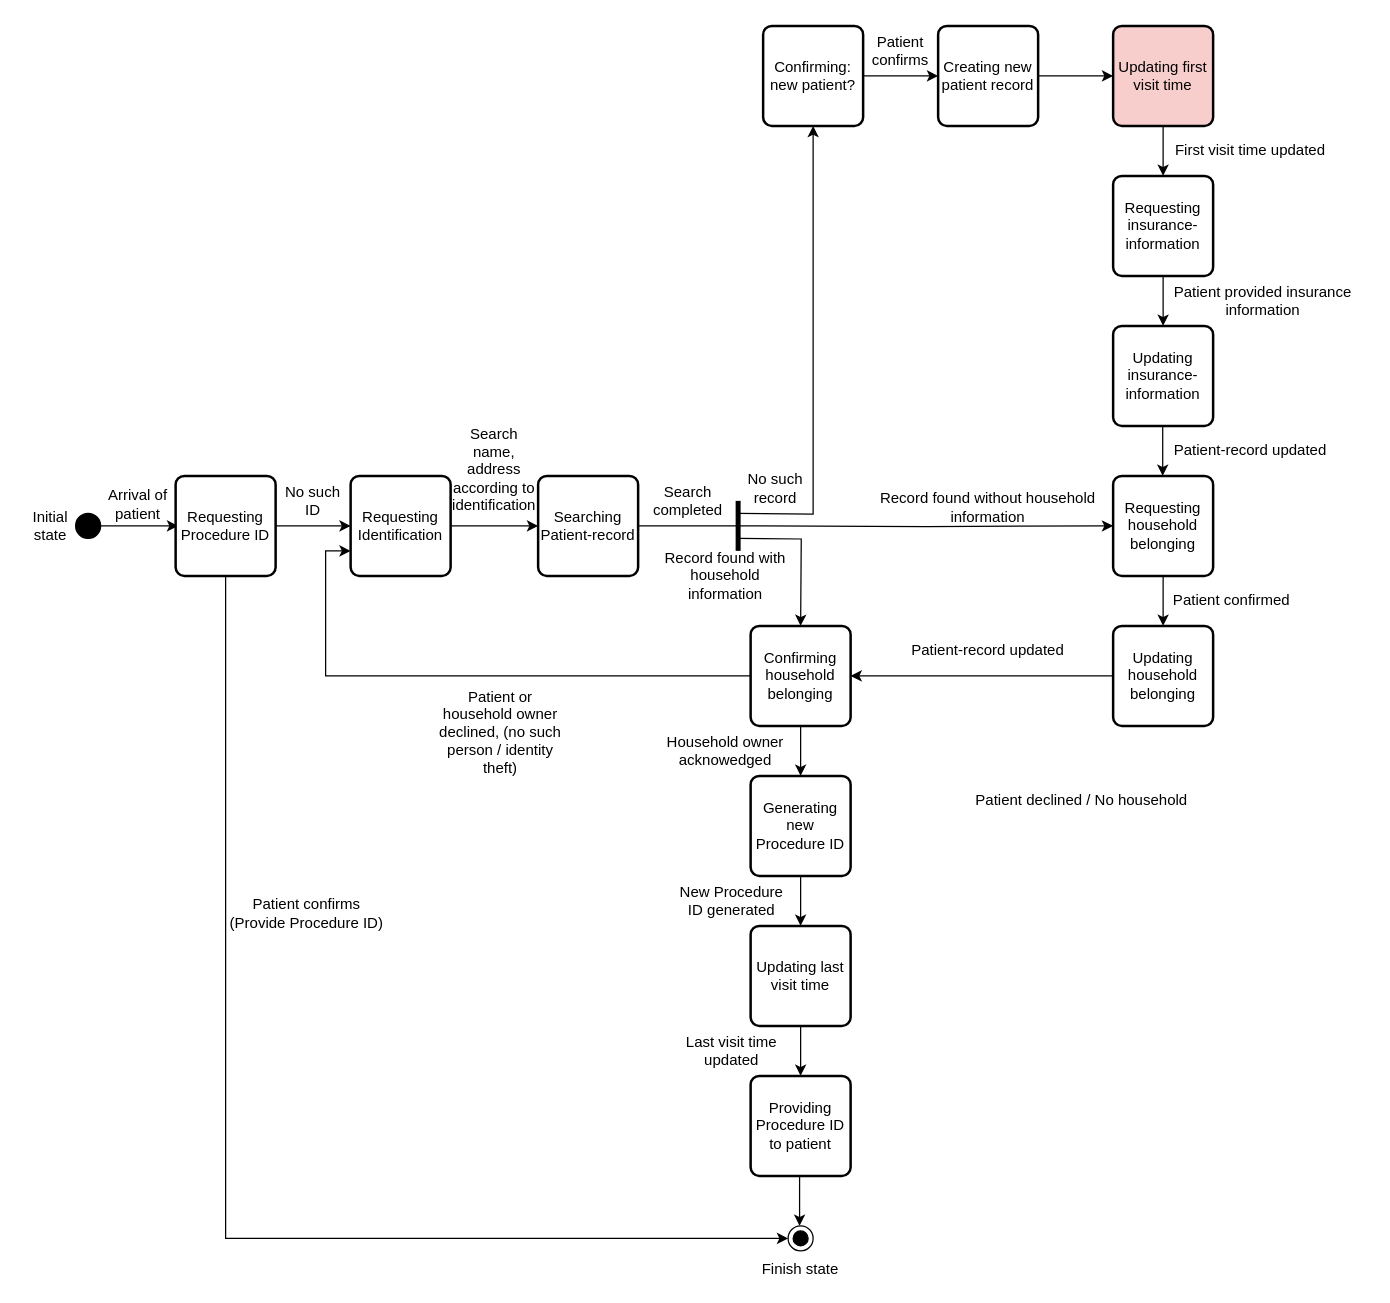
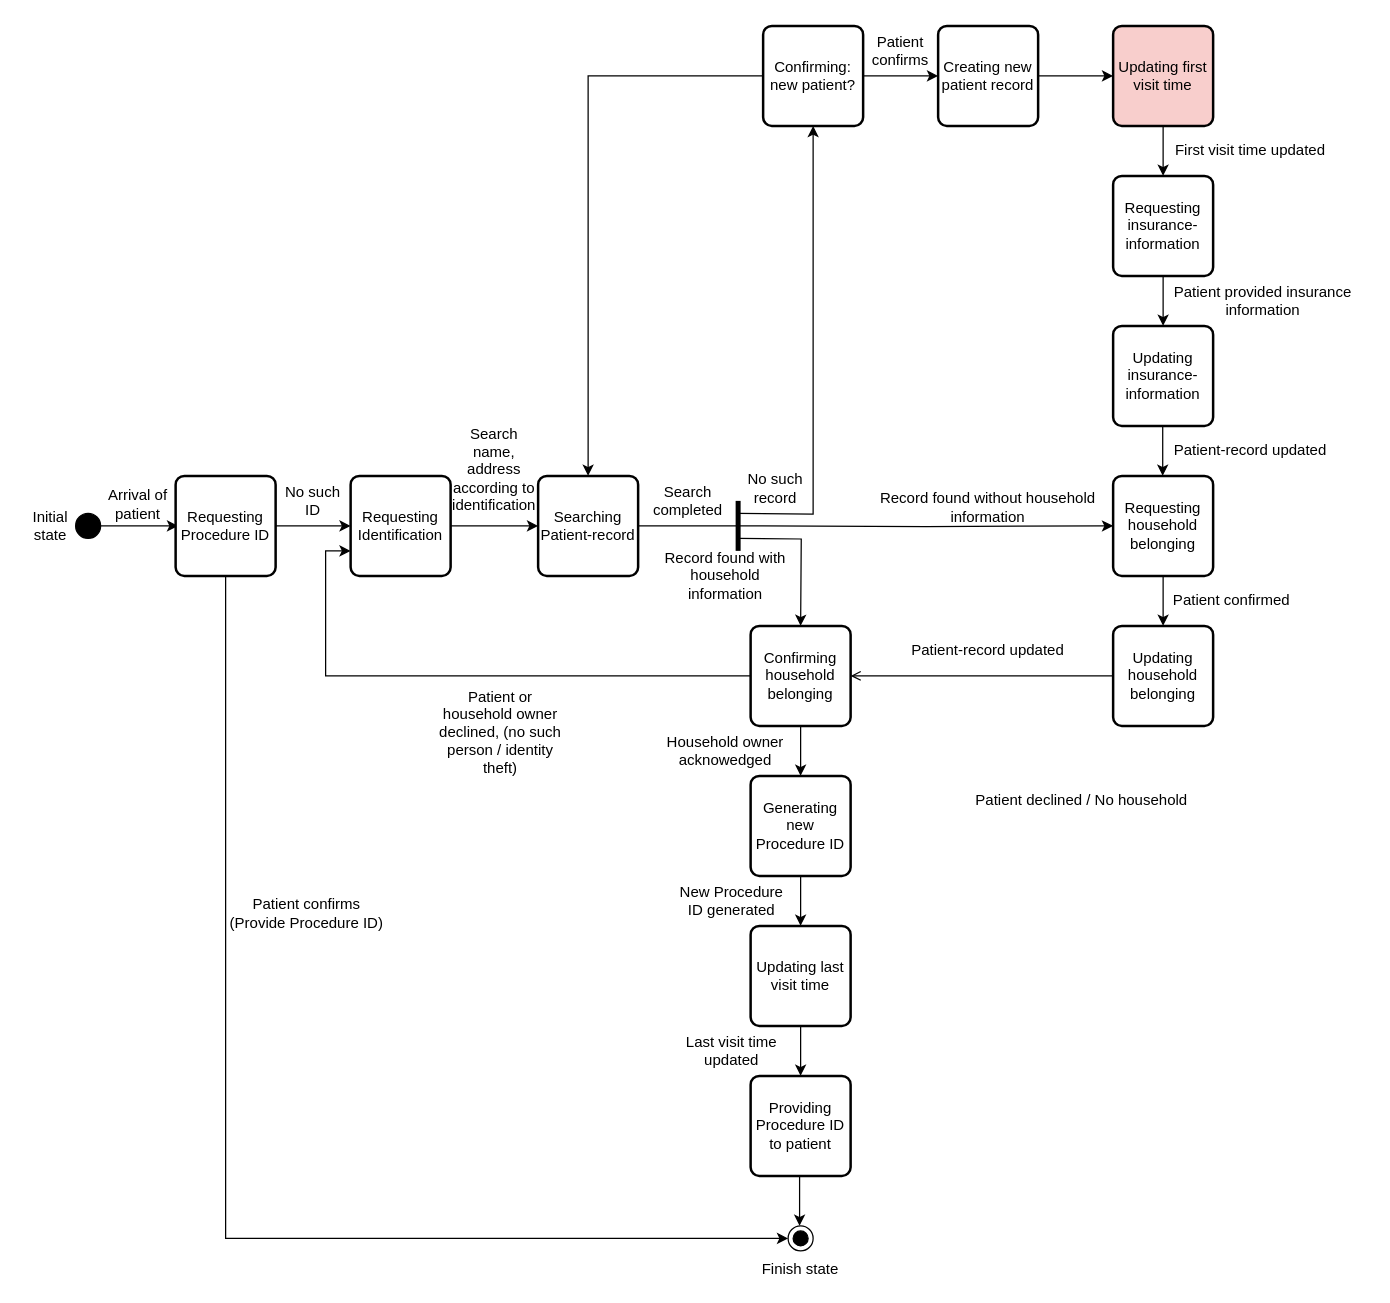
edge "Confirming: new patient?" -> "Searching Patient-record": added
edge "Updating household belonging" -> "Confirming household belonging": arrowhead classic -> open
